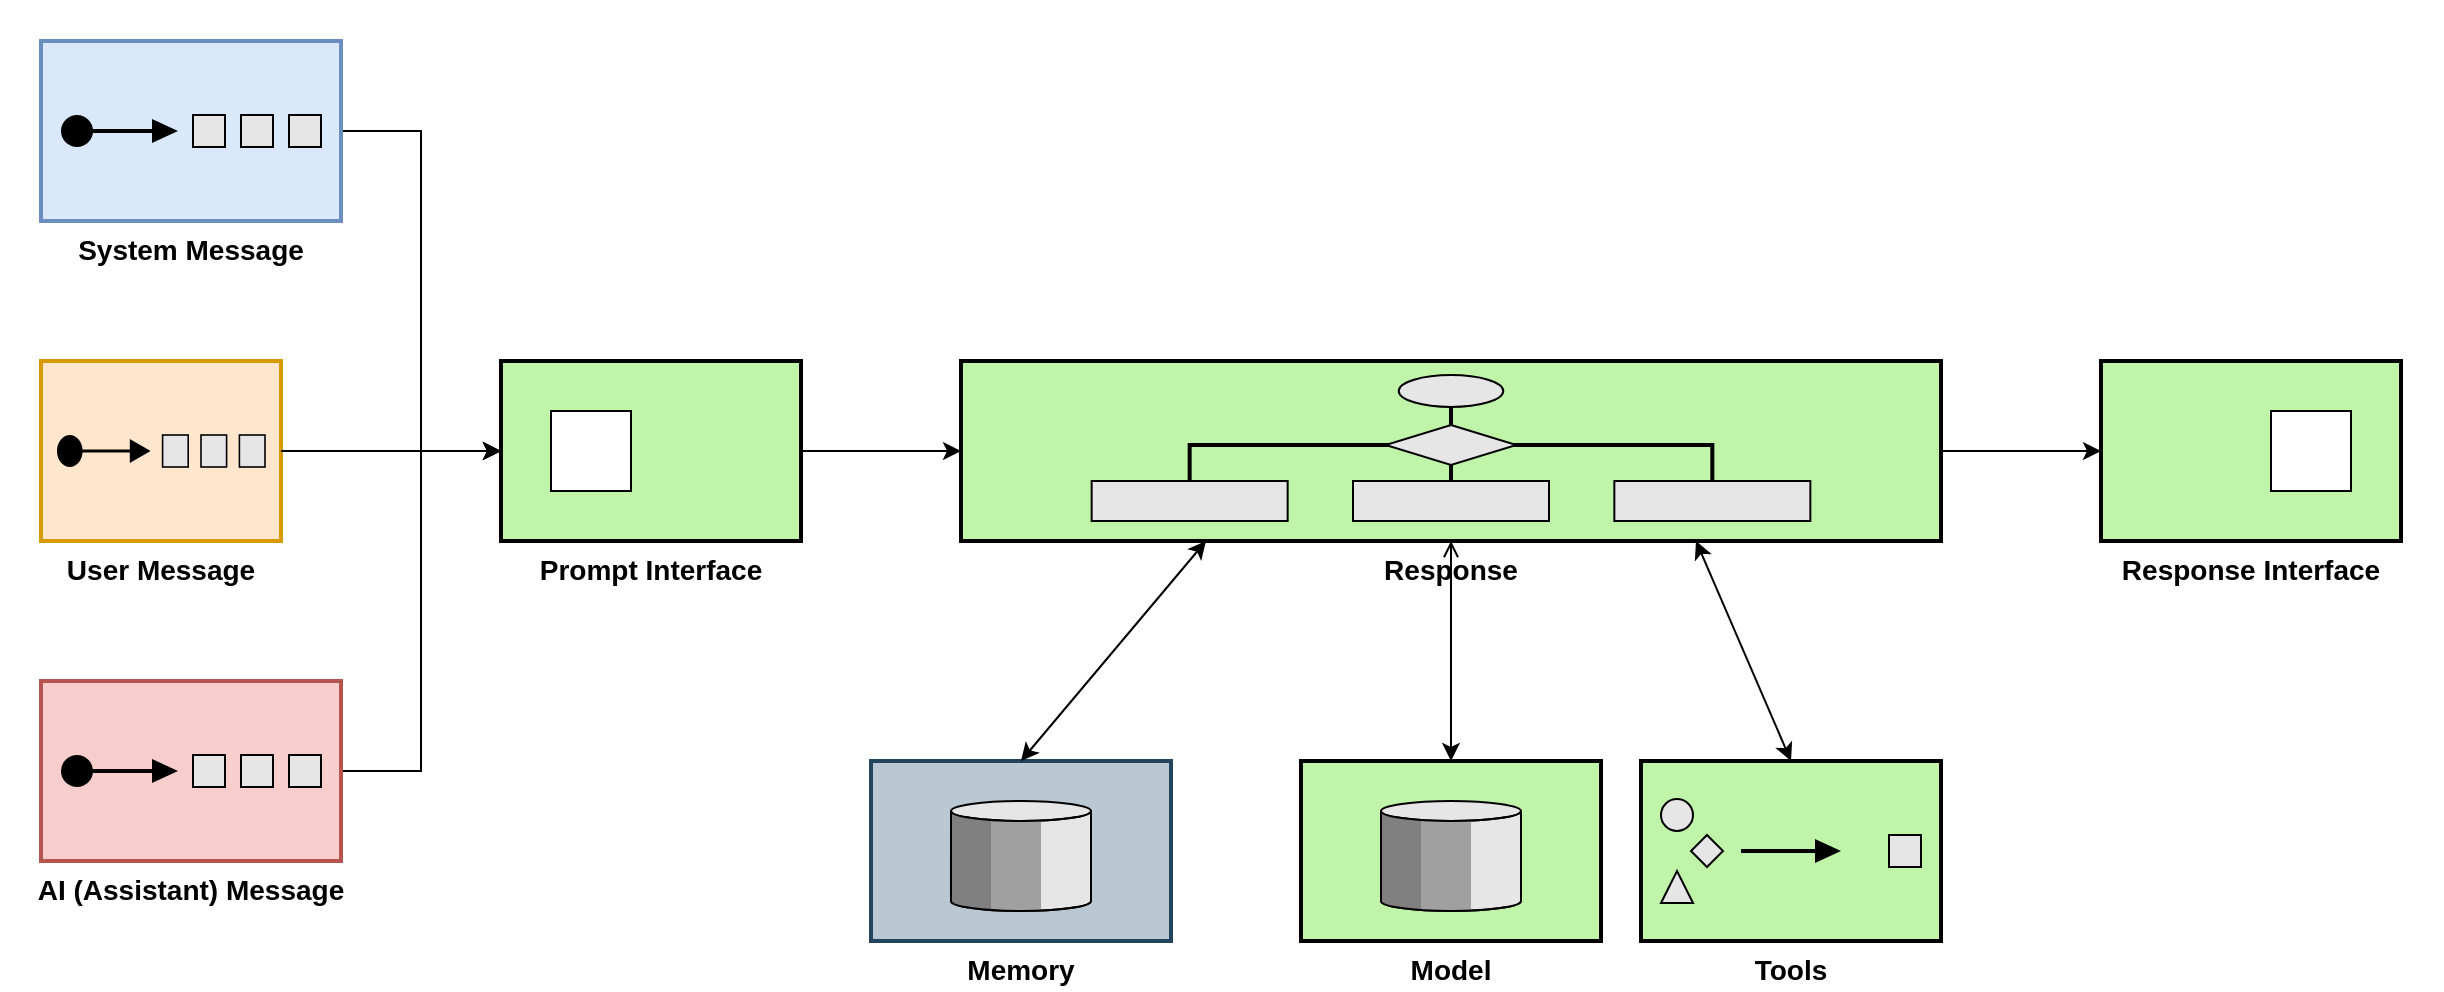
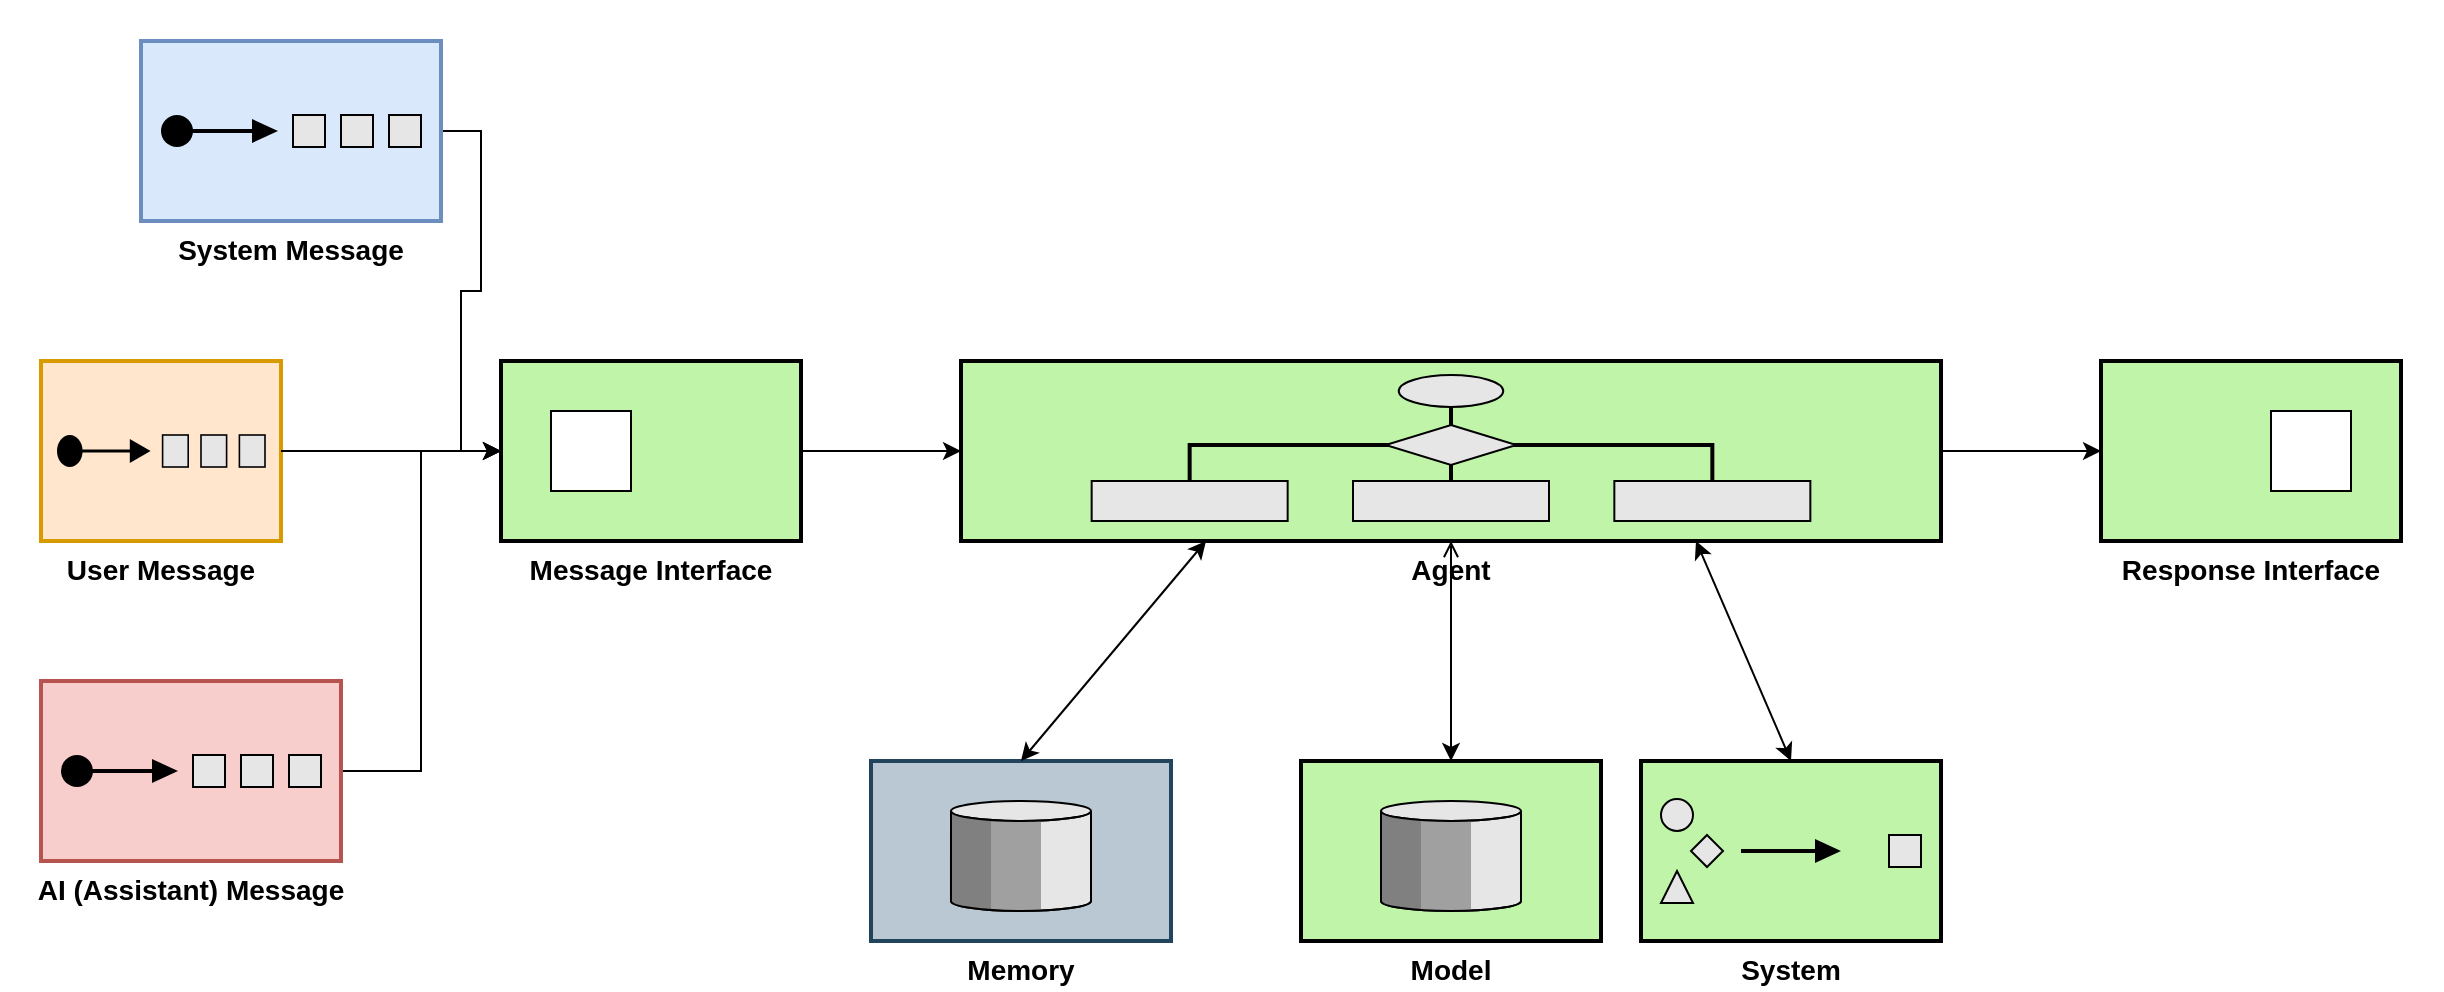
node "System Message": moved (191, 131) -> (291, 131)
node "Prompt Interface": label "Prompt Interface" -> "Message Interface"
node "Response": label "Response" -> "Agent"
node "Tools": label "Tools" -> "System"
